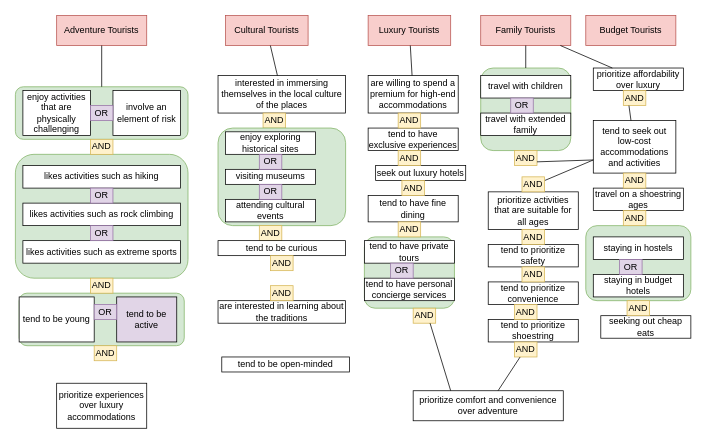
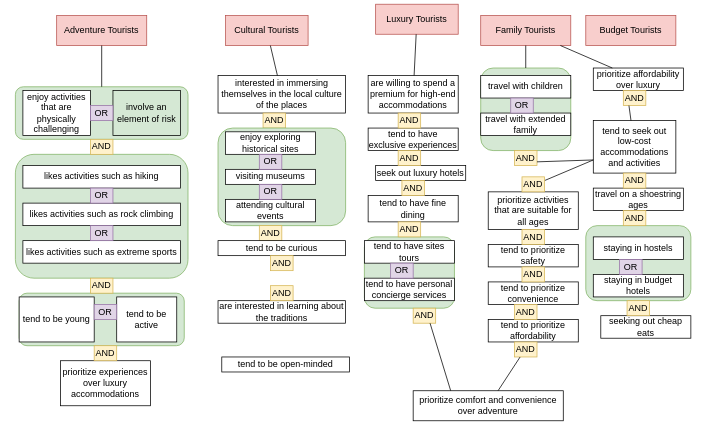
node "Luxury Tourists": moved (409, 30) -> (417, 19)
node "involve an element of risk": fillcolor #ffffff -> #d5e8d4
node "tend to have private tours": label "tend to have private tours" -> "tend to have sites tours"
node "tend to be active": fillcolor #e1d5e7 -> #ffffff
node "tend to prioritize shoestring": label "tend to prioritize shoestring" -> "tend to prioritize affordability"
node "prioritize experiences over luxury accommodations": moved (102, 405) -> (105, 383)
